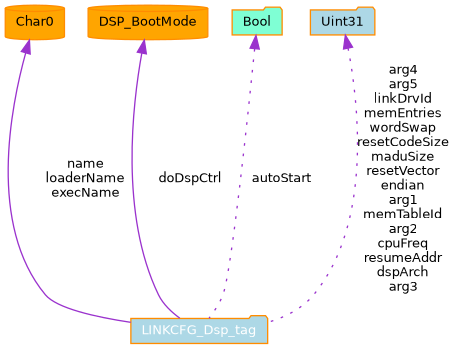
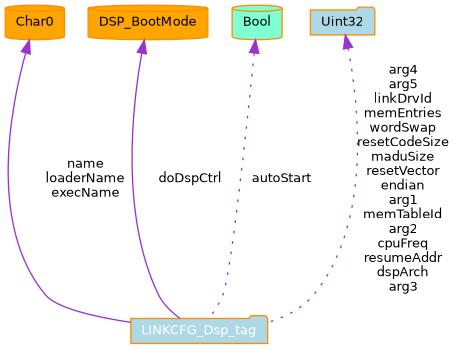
node "Bool": shape folder -> cylinder
node "Uint31": label "Uint31" -> "Uint32"
